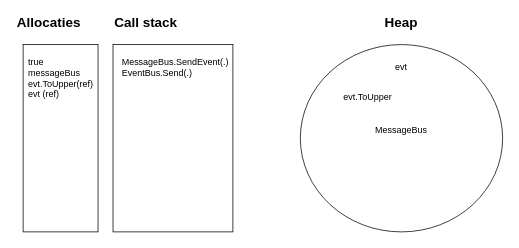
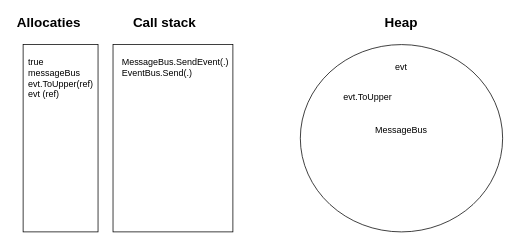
node "Call stack": moved (152, 23) -> (171, 23)
